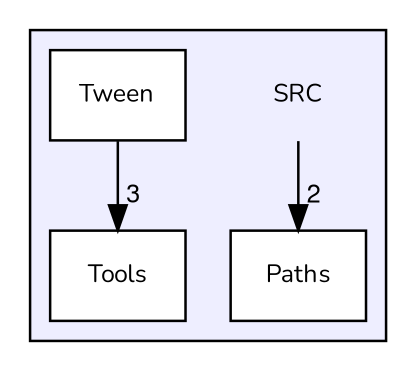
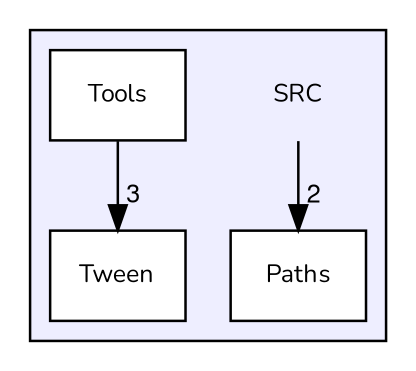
edge "Tween" -> "Tools": reversed
